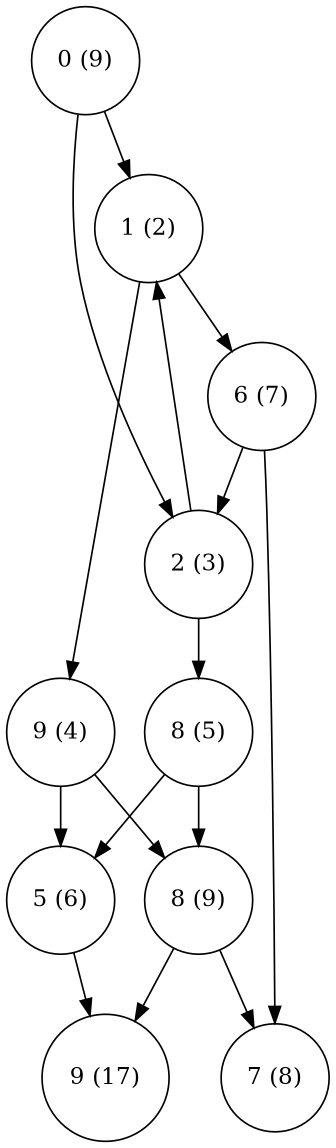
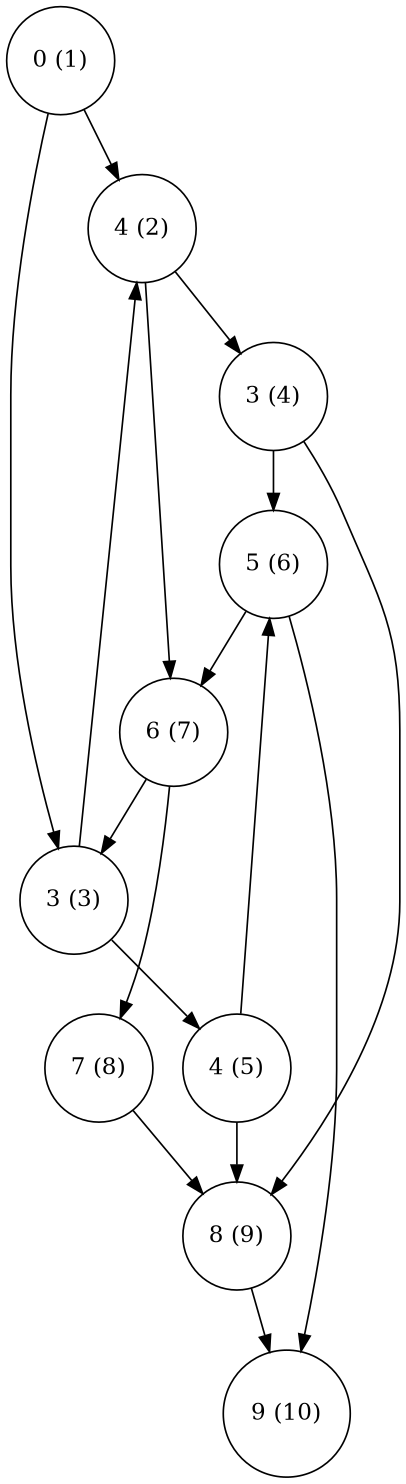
node "0 (9)": label "0 (9)" -> "0 (1)"
node "1 (2)": label "1 (2)" -> "4 (2)"
node "2 (3)": label "2 (3)" -> "3 (3)"
edge "5 (6)" -> "6 (7)": added
node "9 (4)": label "9 (4)" -> "3 (4)"
node "8 (5)": label "8 (5)" -> "4 (5)"
edge "8 (9)" -> "7 (8)": reversed
node "9 (17)": label "9 (17)" -> "9 (10)"
